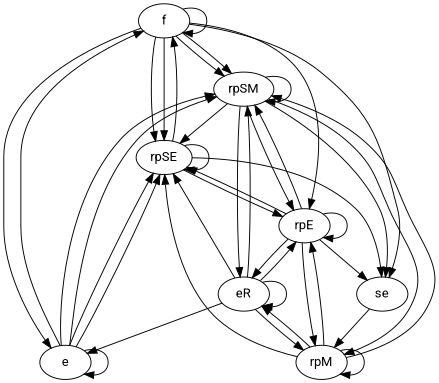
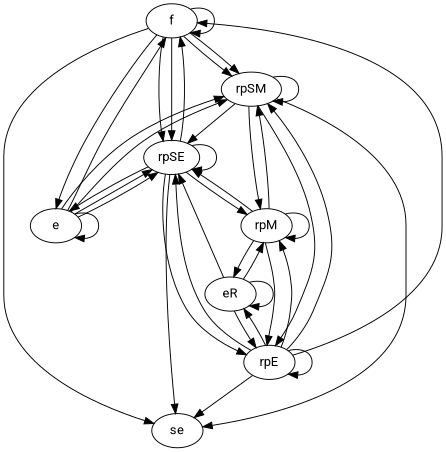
edge "f" -> "rpE": reversed
edge "rpSM" -> "eR": removed
edge "eR" -> "rpSM": removed
edge "se" -> "rpM": now "rpSE" -> "rpM"
edge "eR" -> "e": now "rpSE" -> "e"
